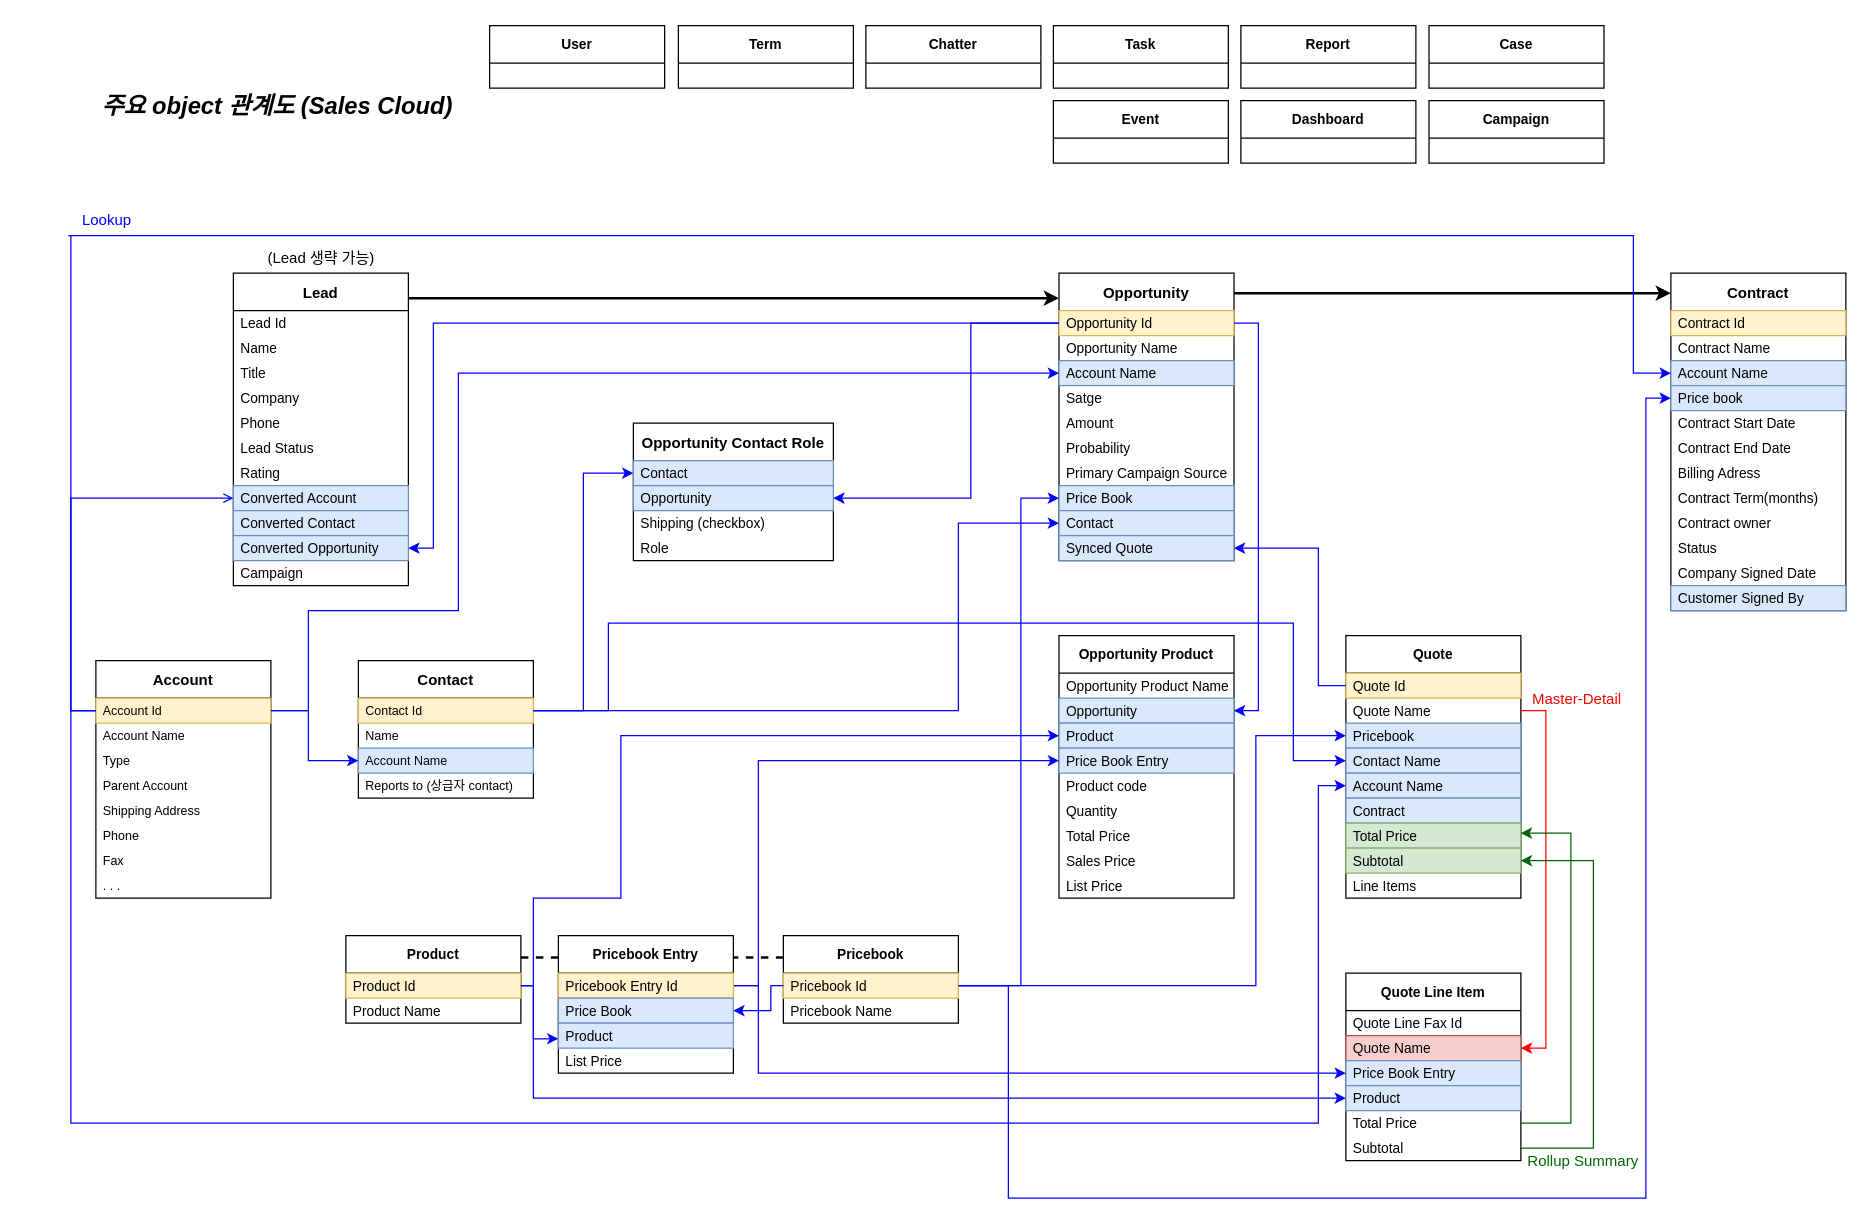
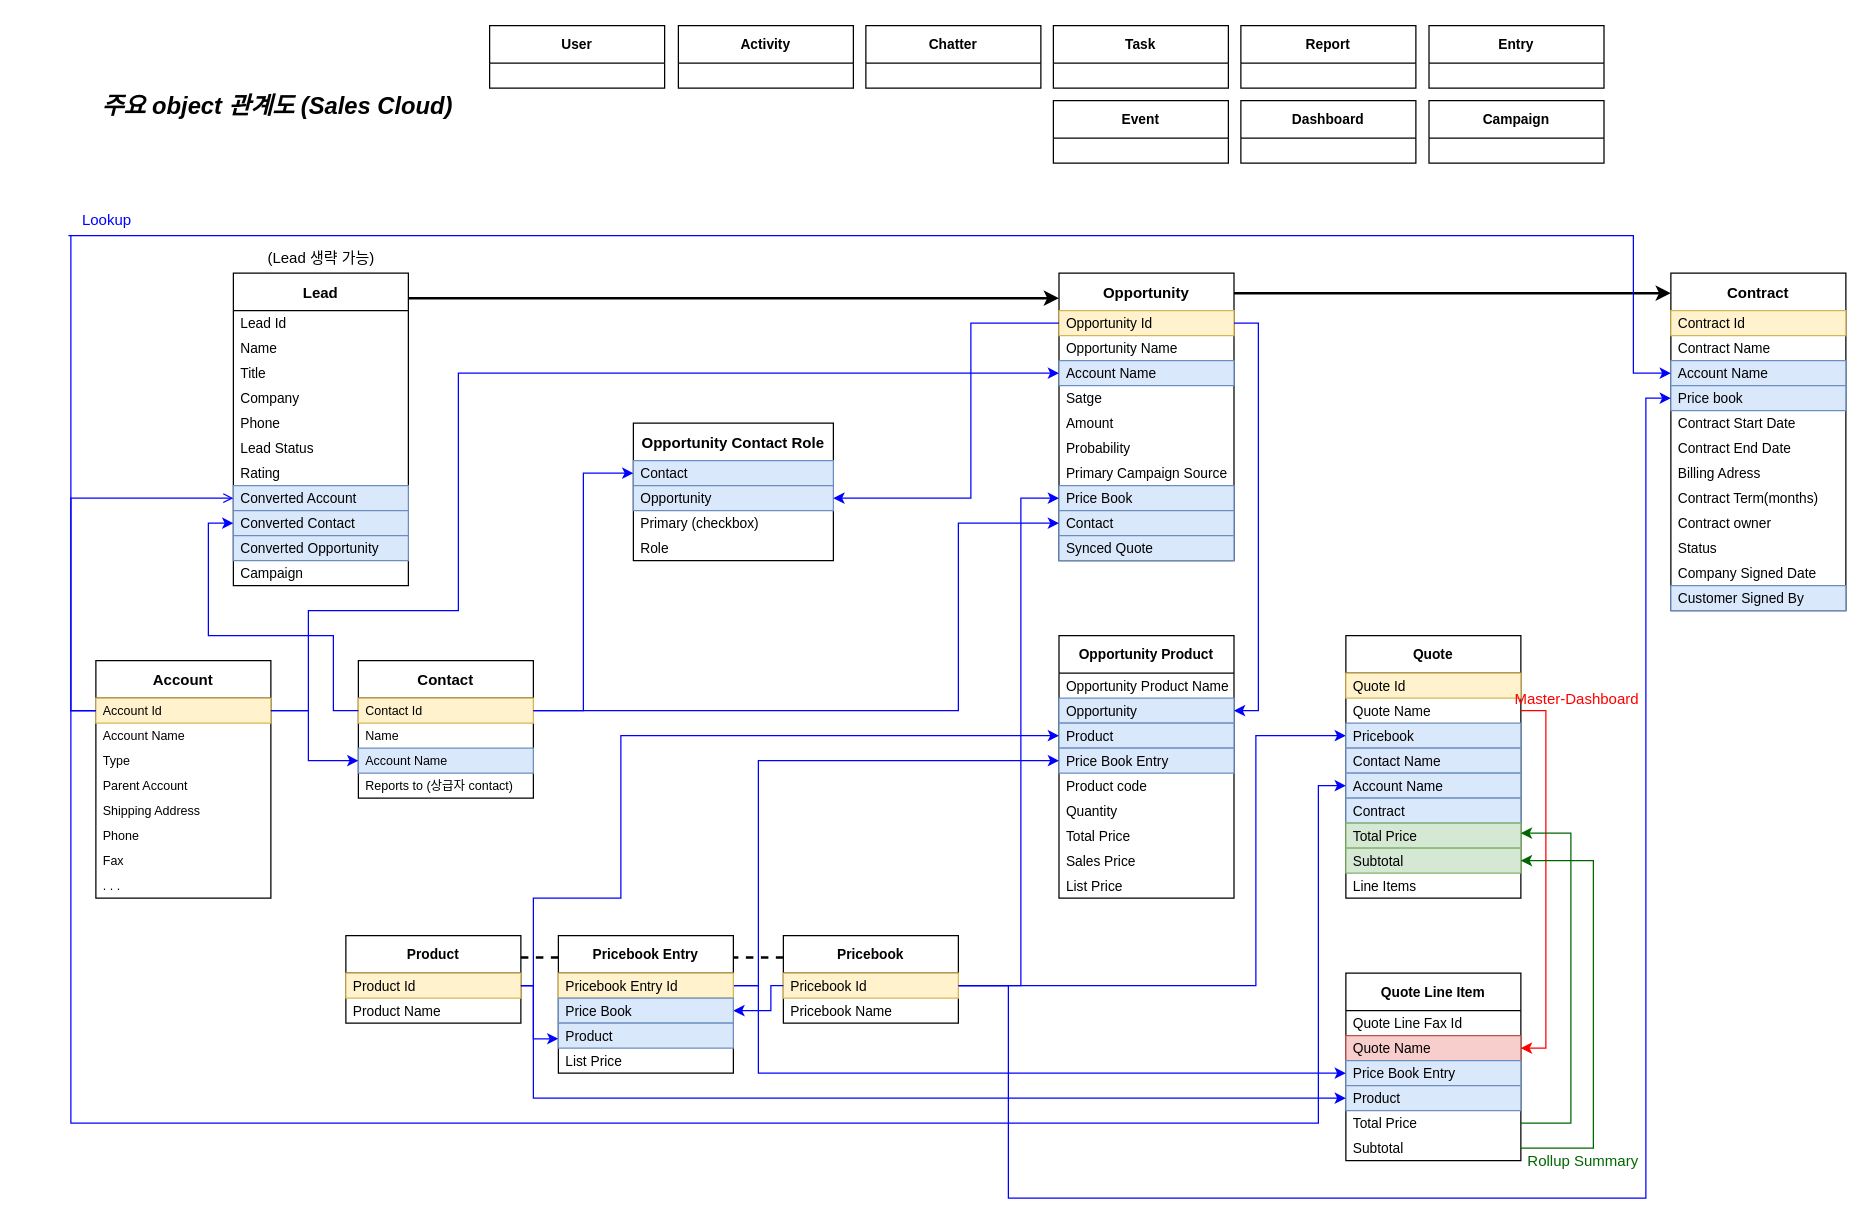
node "Term": label "Term" -> "Activity"
node "Case": label "Case" -> "Entry"
edge "Opportunity Id" -> "Converted Opportunity": removed
node "Shipping (checkbox)": label "Shipping (checkbox)" -> "Primary (checkbox)"
edge "Quote Id" -> "Synced Quote": removed
edge "Contact Id" -> "Contact Name": removed
edge "Contact Id" -> "Converted Contact": added
node "Master-Detail": label "Master-Detail" -> "Master-Dashboard"
